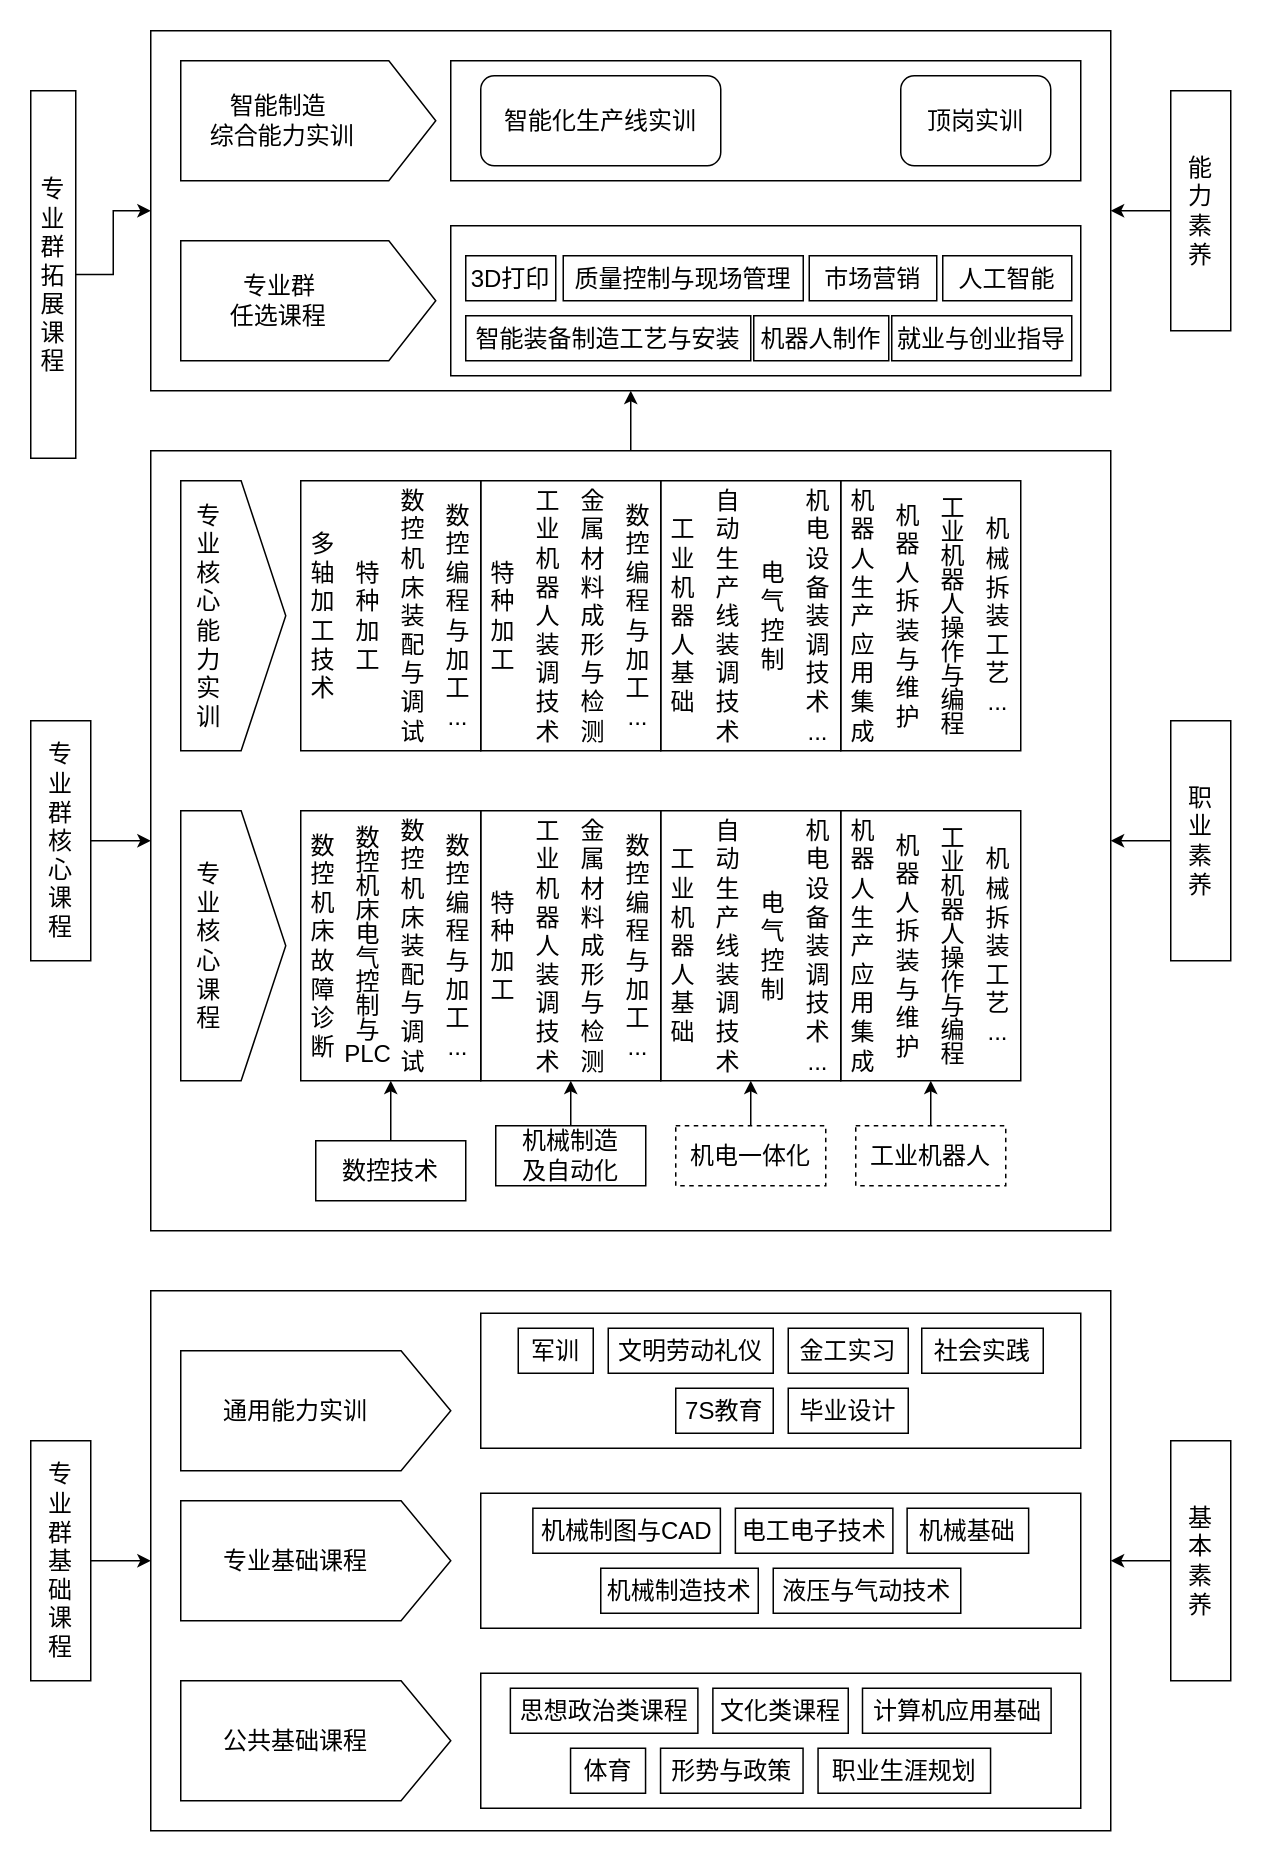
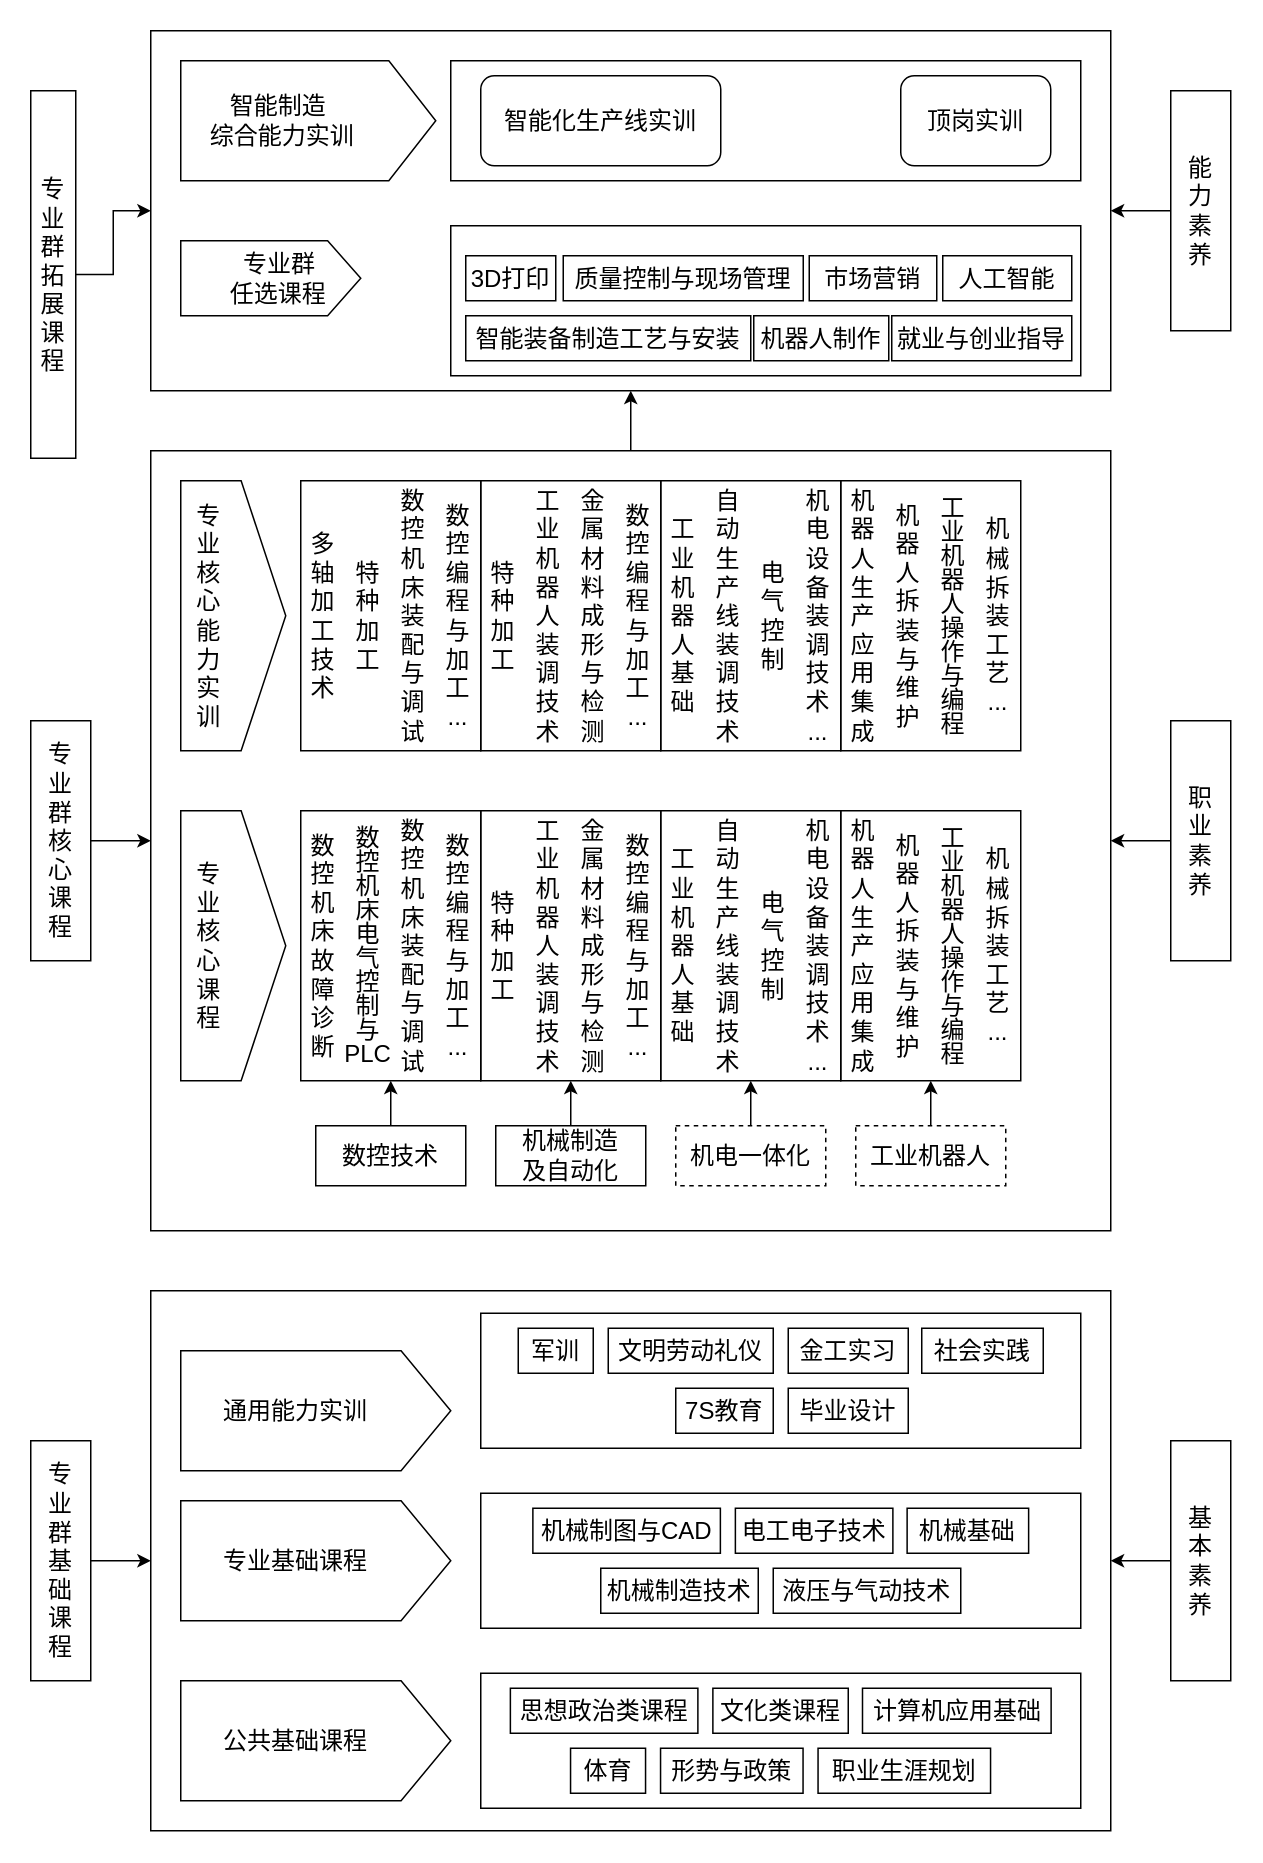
node "专业群 任选课程": size 255x120 -> 180x75
node "数控技术": moved (391, 1171) -> (391, 1156)
